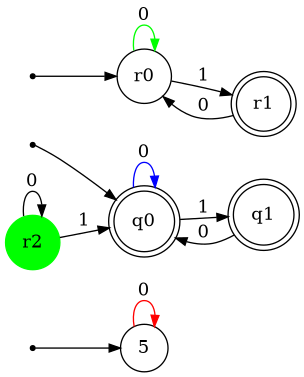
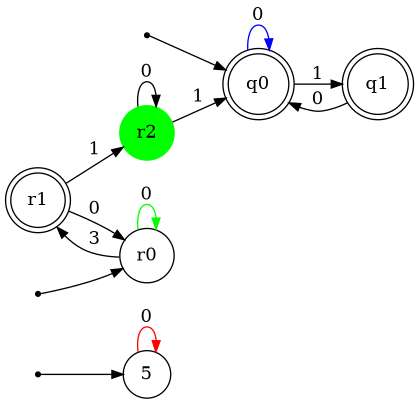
edge "r0" -> "r1": label " 1 " -> " 3 "
edge "r1" -> "r2": added, label "1"
